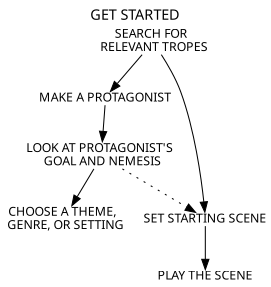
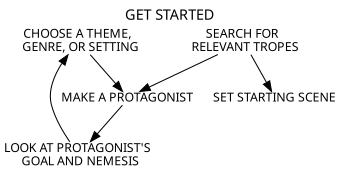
edge "CHOOSE A THEME, GENRE, OR SETTING" -> "MAKE A PROTAGONIST": added
edge "LOOK AT PROTAGONIST'S GOAL AND NEMESIS" -> "SET STARTING SCENE": removed
node "PLAY THE SCENE": removed
